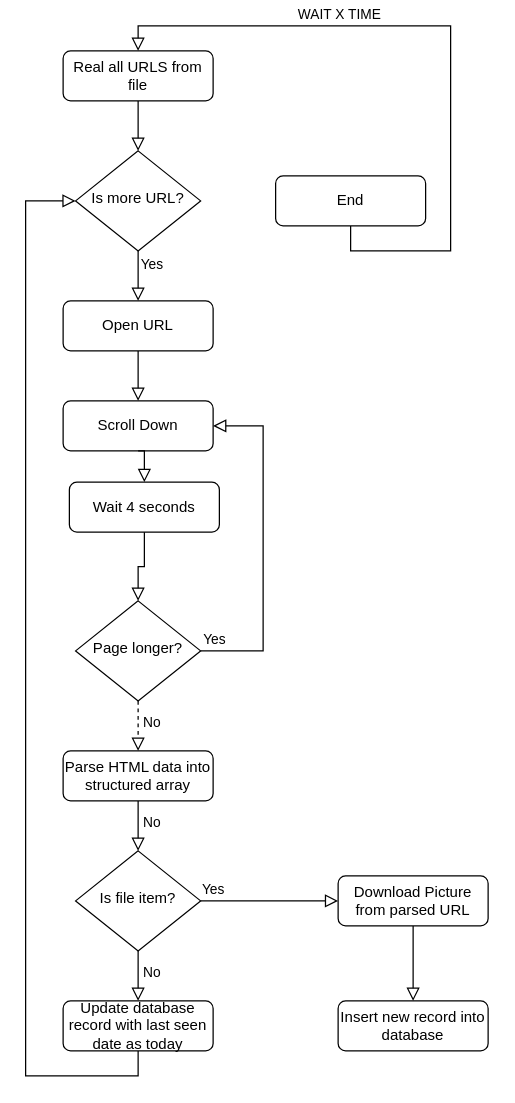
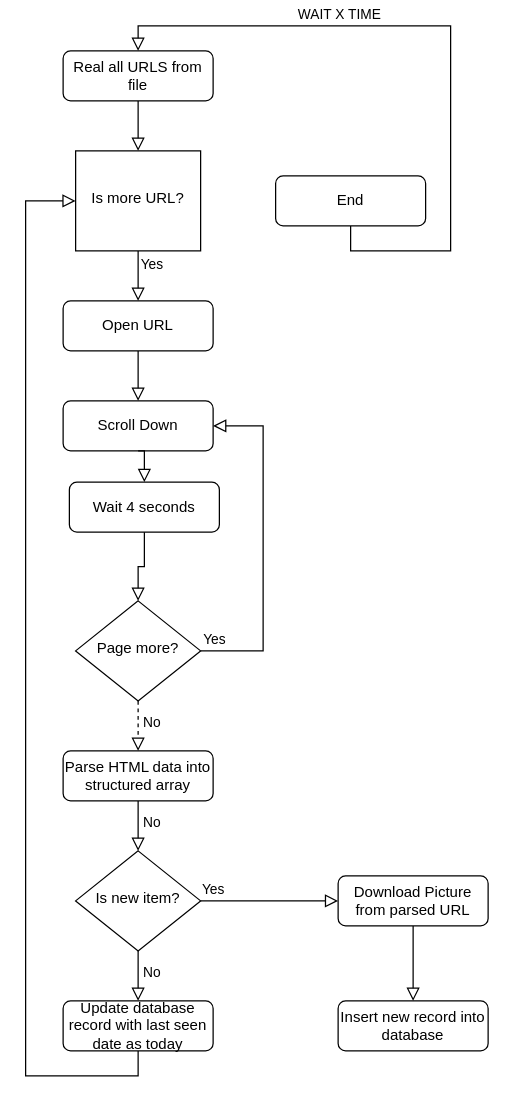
node "Is more URL?": shape diamond -> rectangle
node "Page longer?": label "Page longer?" -> "Page more?"
node "Is file item?": label "Is file item?" -> "Is new item?"
